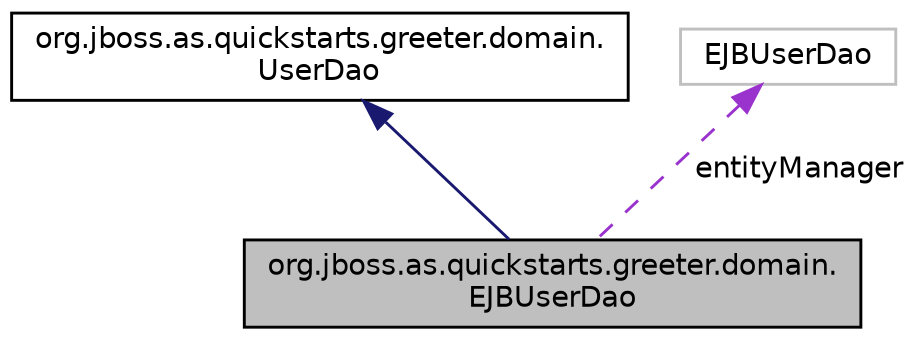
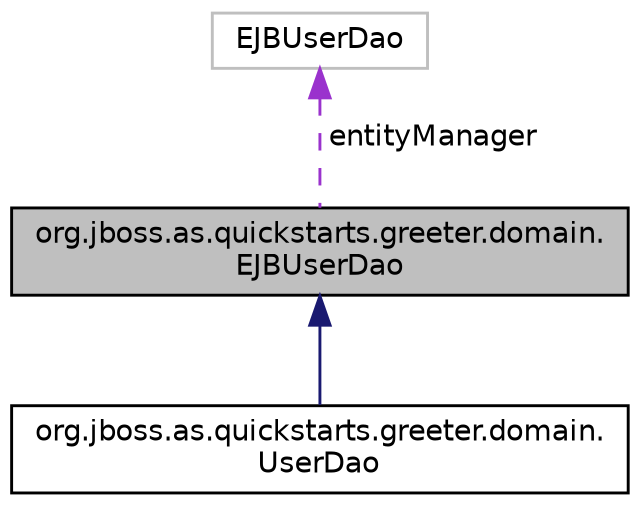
edge "org.jboss.as.quickstarts.greeter.domain. EJBUserDao" -> "org.jboss.as.quickstarts.greeter.domain. UserDao": reversed
